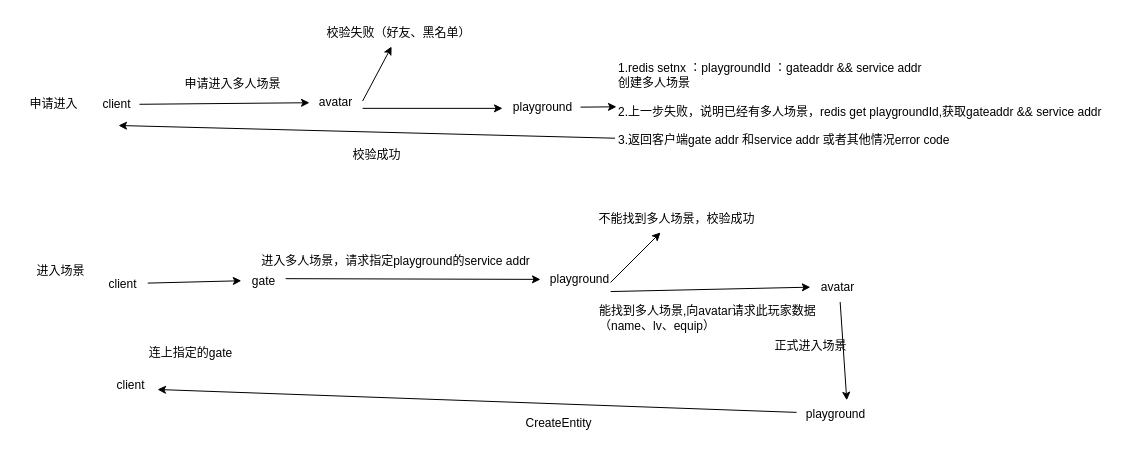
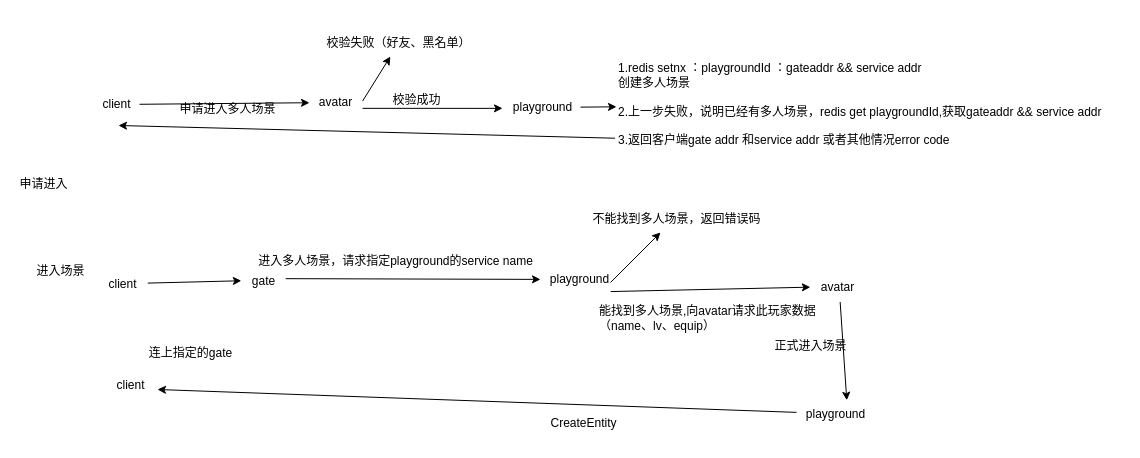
node "校验失败（好友、黑名单）": moved (399, 34) -> (399, 44)
node "申请进入多人场景": moved (233, 85) -> (228, 110)
node "申请进入": moved (54, 105) -> (44, 185)
node "校验成功": moved (377, 156) -> (417, 101)
node "不能找到多人场景，校验成功": label "不能找到多人场景，校验成功" -> "不能找到多人场景，返回错误码"
node "进入多人场景，请求指定playground的service addr": label "进入多人场景，请求指定playground的service addr" -> "进入多人场景，请求指定playground的service name"
node "CreateEntity": moved (559, 424) -> (584, 424)
